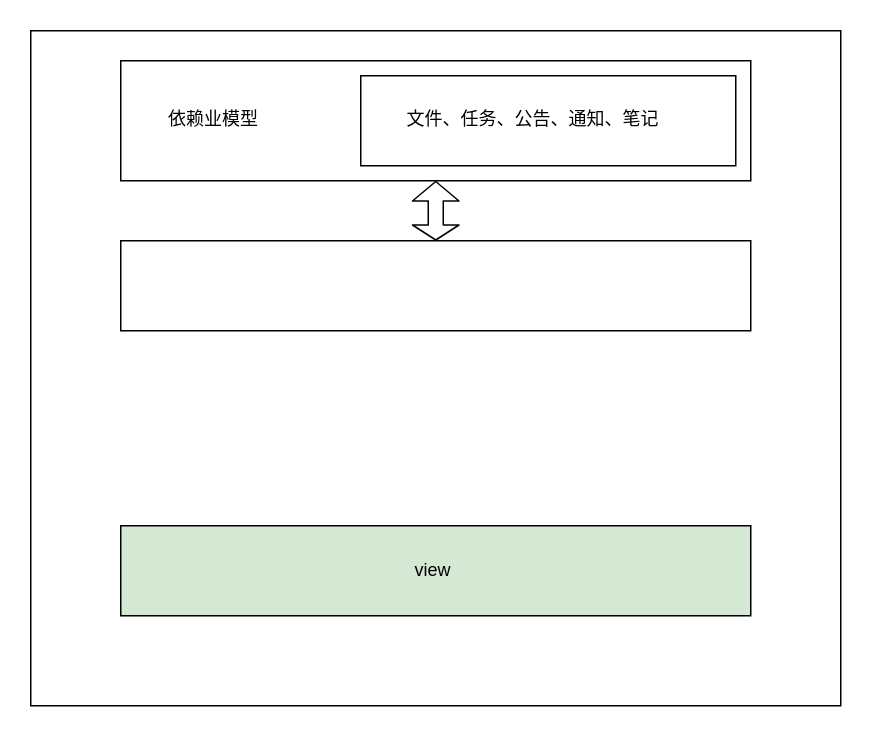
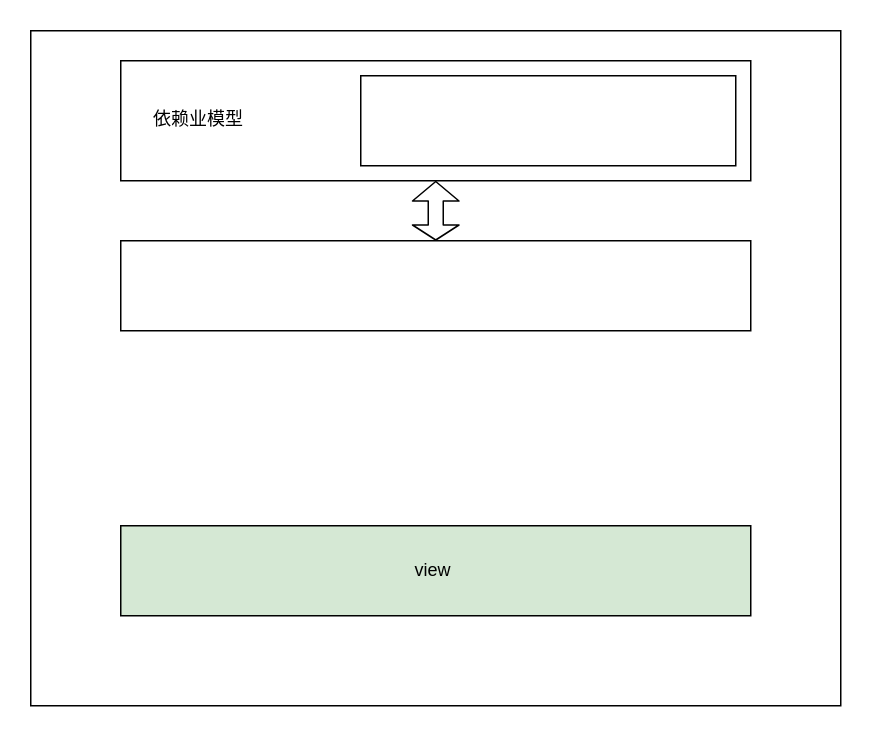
node "依赖业模型": moved (214, 119) -> (199, 119)
node "文件、任务、公告、通知、笔记": removed
